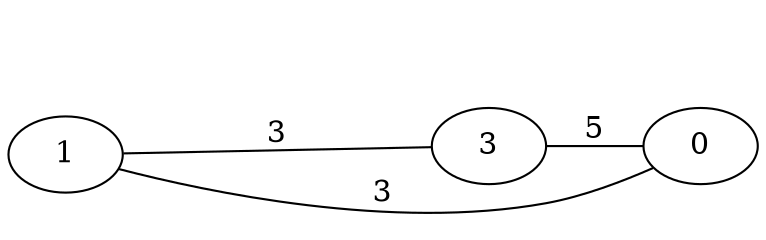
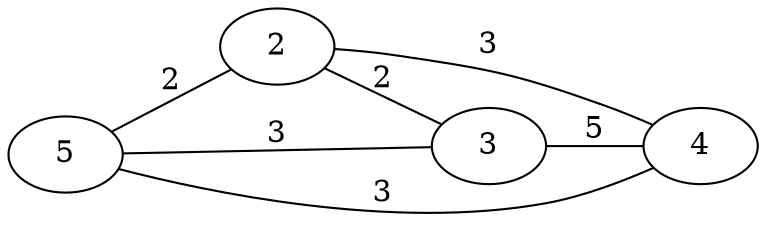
node "2": added
node "0": label "0" -> "4"
node "1": label "1" -> "5"
